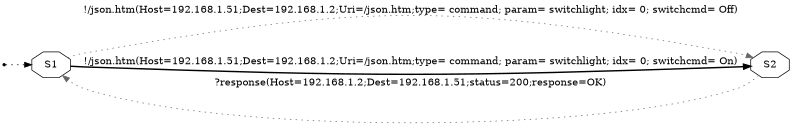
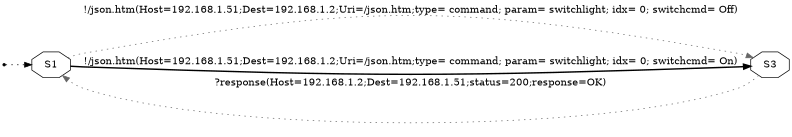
node "S2": label "S2" -> "S3"
